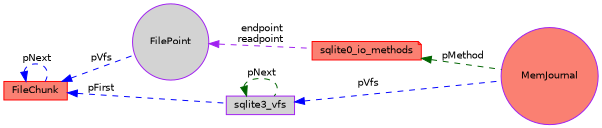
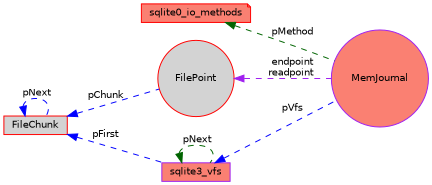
node "FilePoint": color purple -> red
edge "sqlite0_io_methods" -> "FilePoint": now "MemJournal" -> "FilePoint"
edge "FilePoint" -> "FileChunk": label " pVfs" -> " pChunk"
node "FileChunk": fillcolor salmon -> lightgrey
node "sqlite3_vfs": fillcolor lightgrey -> salmon
